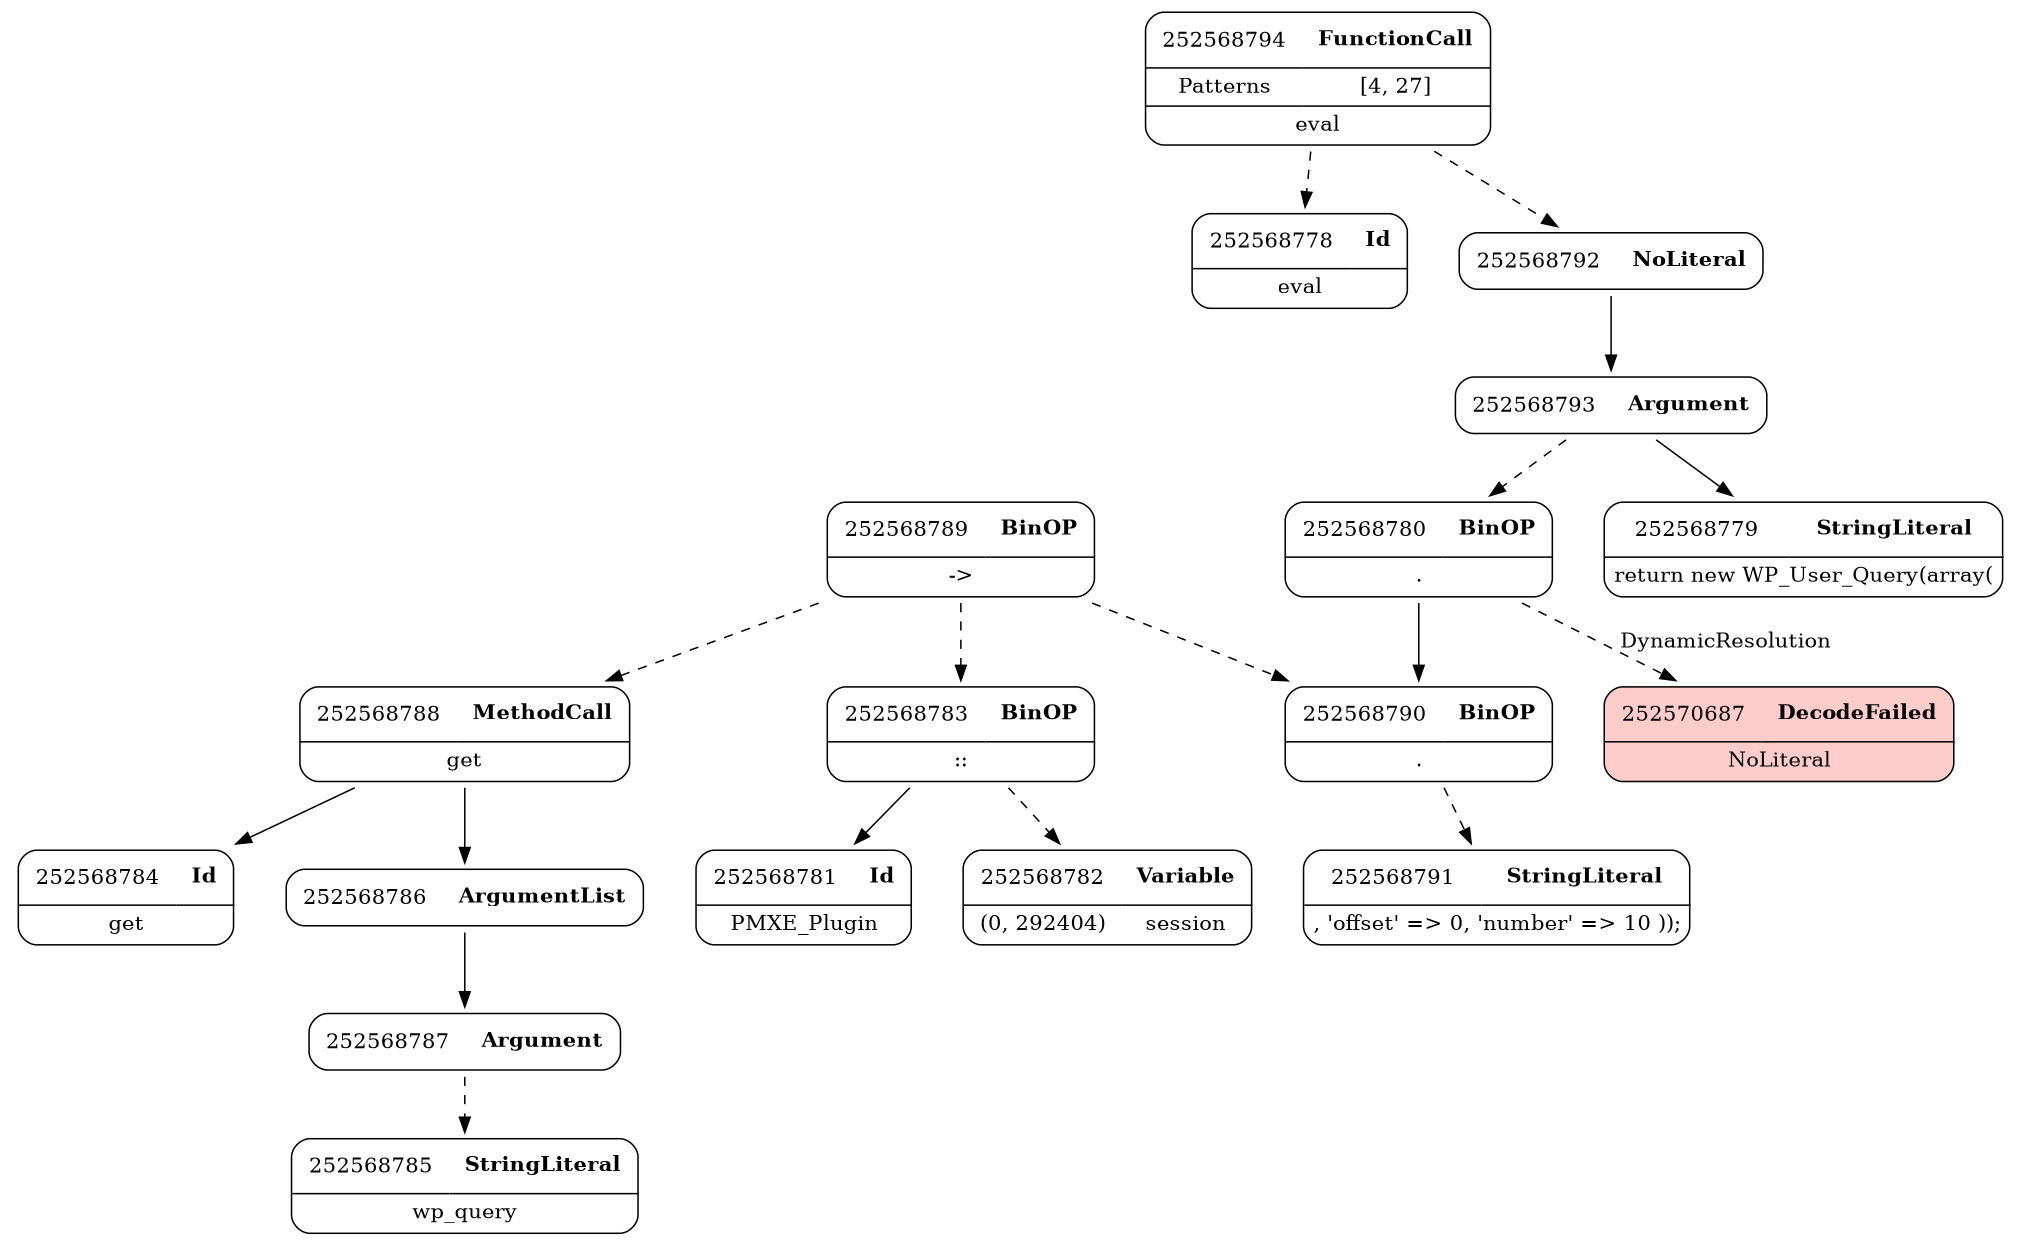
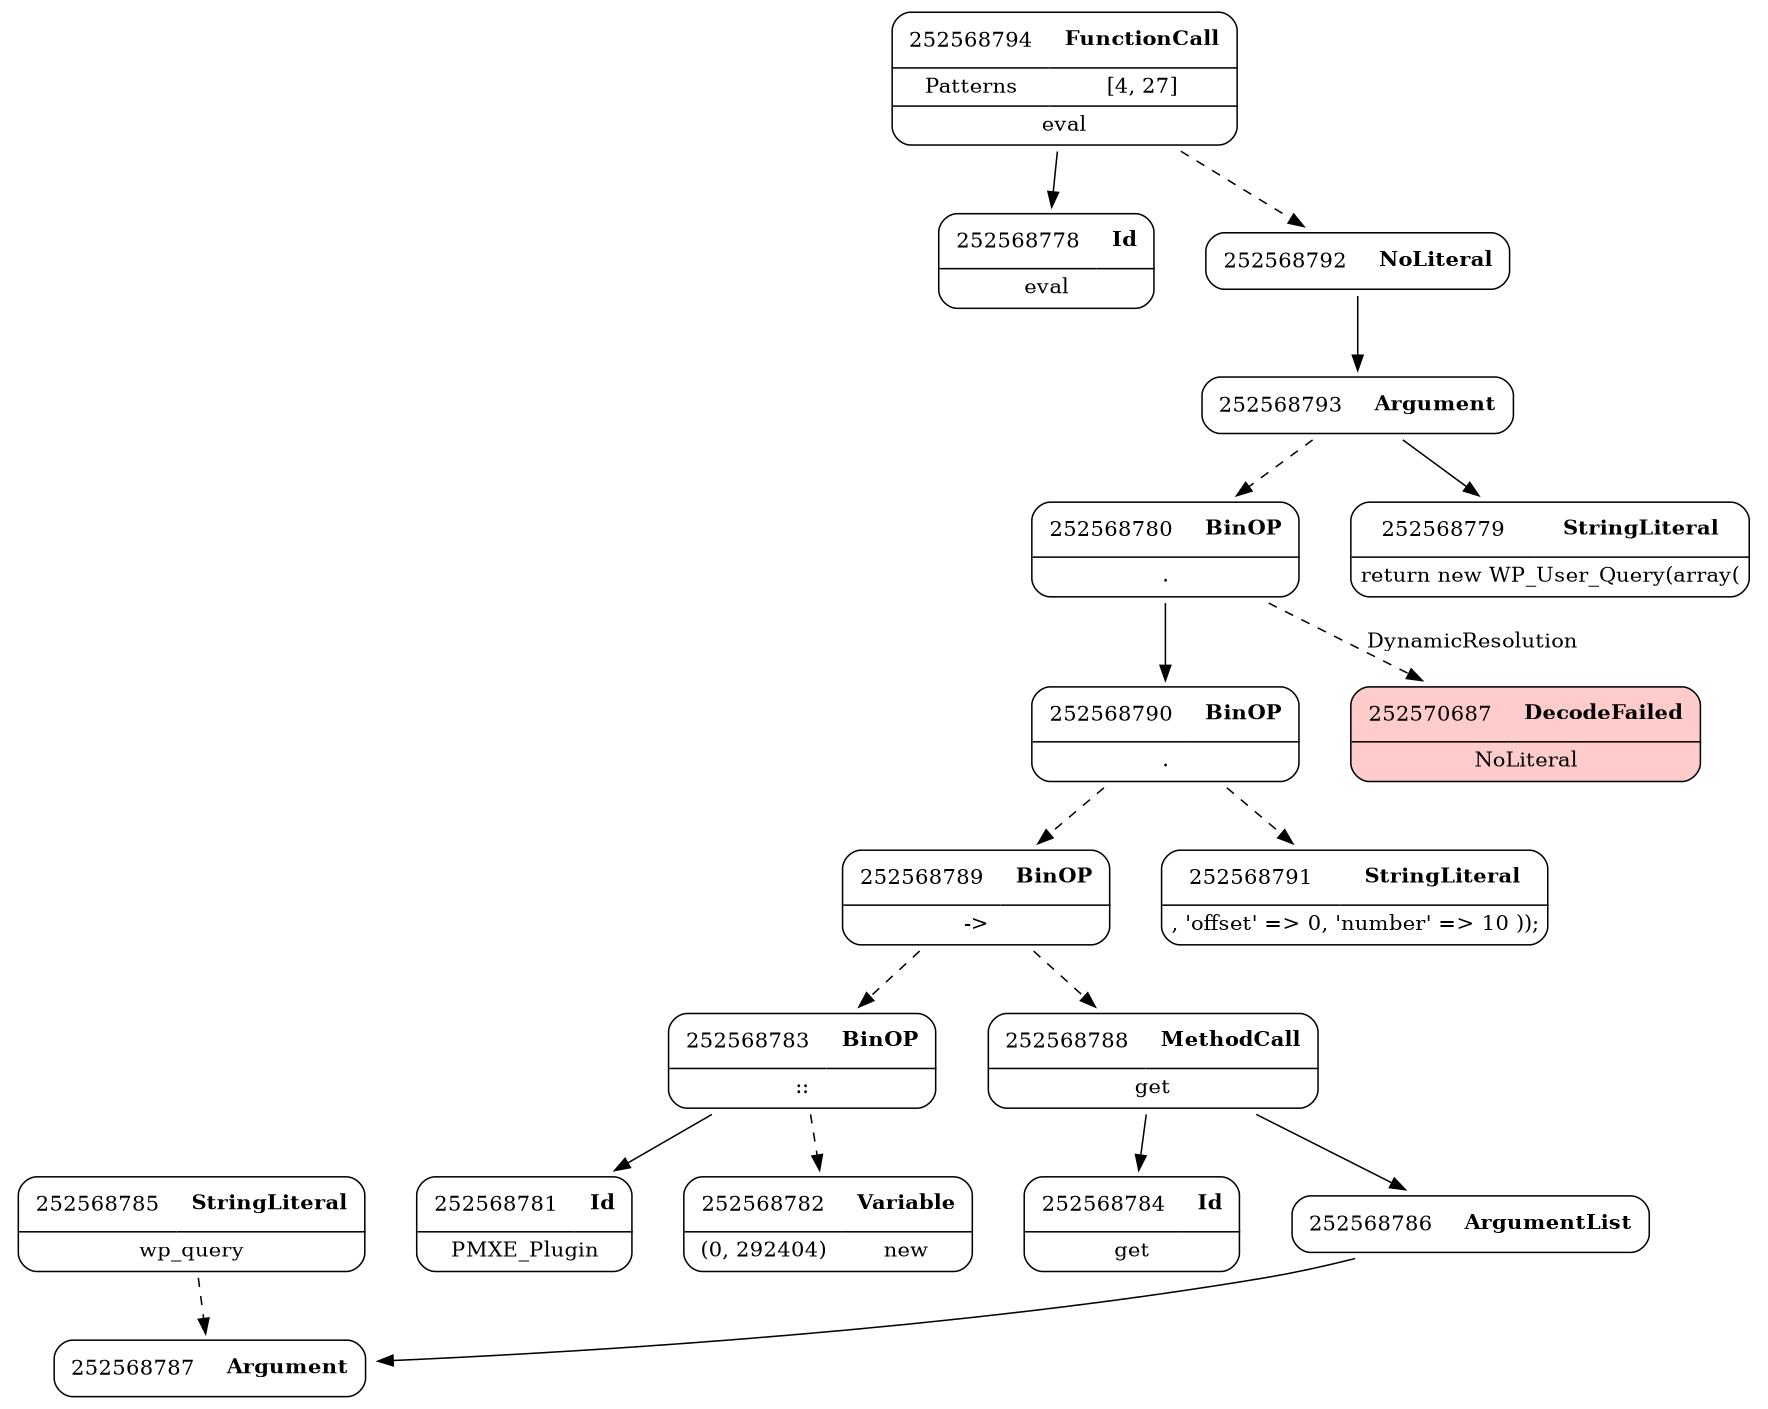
edge "252568794" -> "252568778": style dashed -> solid
edge "252568789" -> "252568790": reversed
node "252568782": text "session" -> "new"
edge "252568787" -> "252568785": reversed
